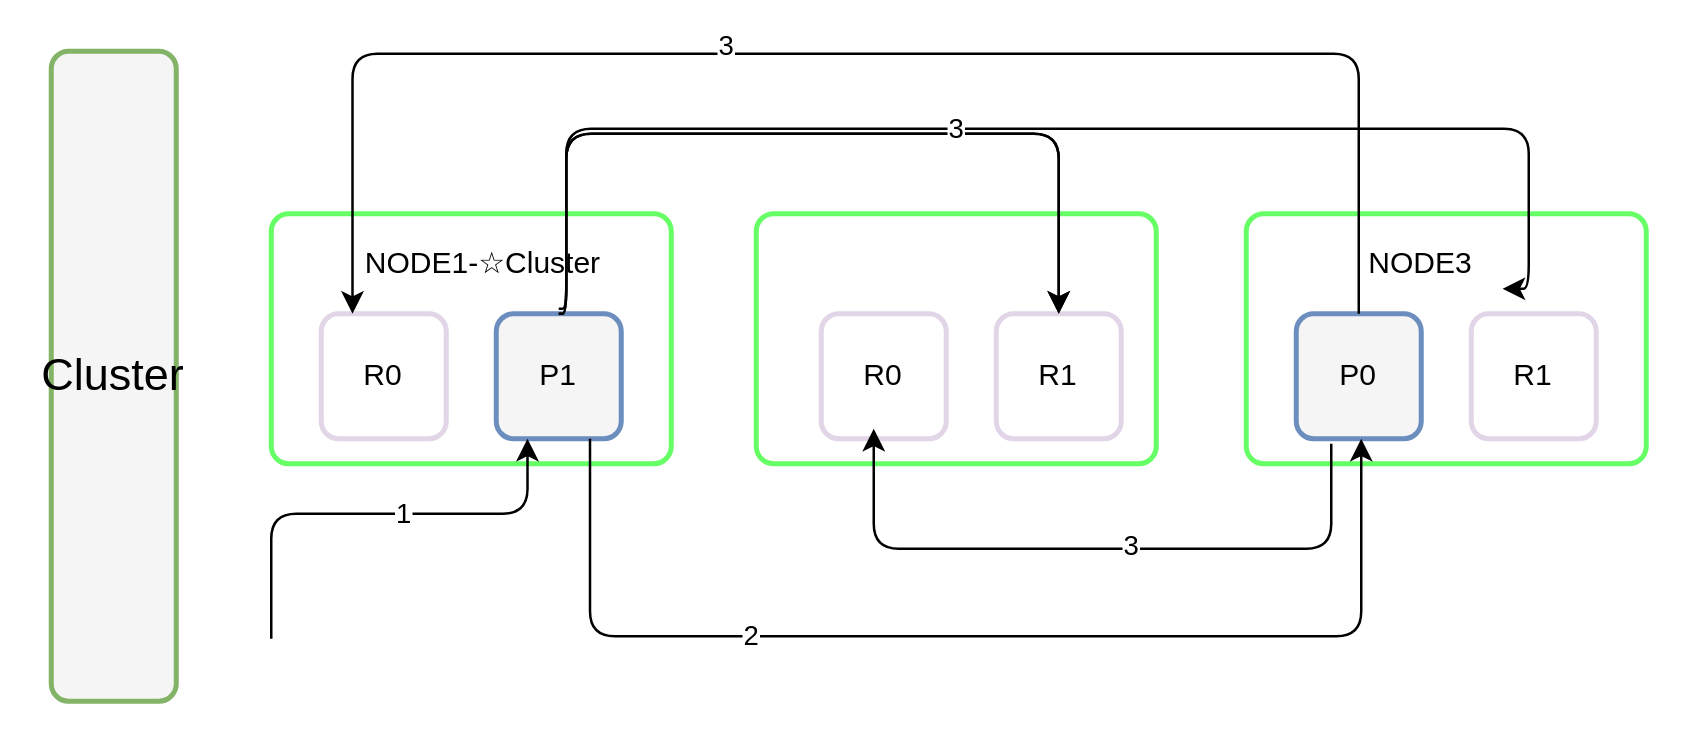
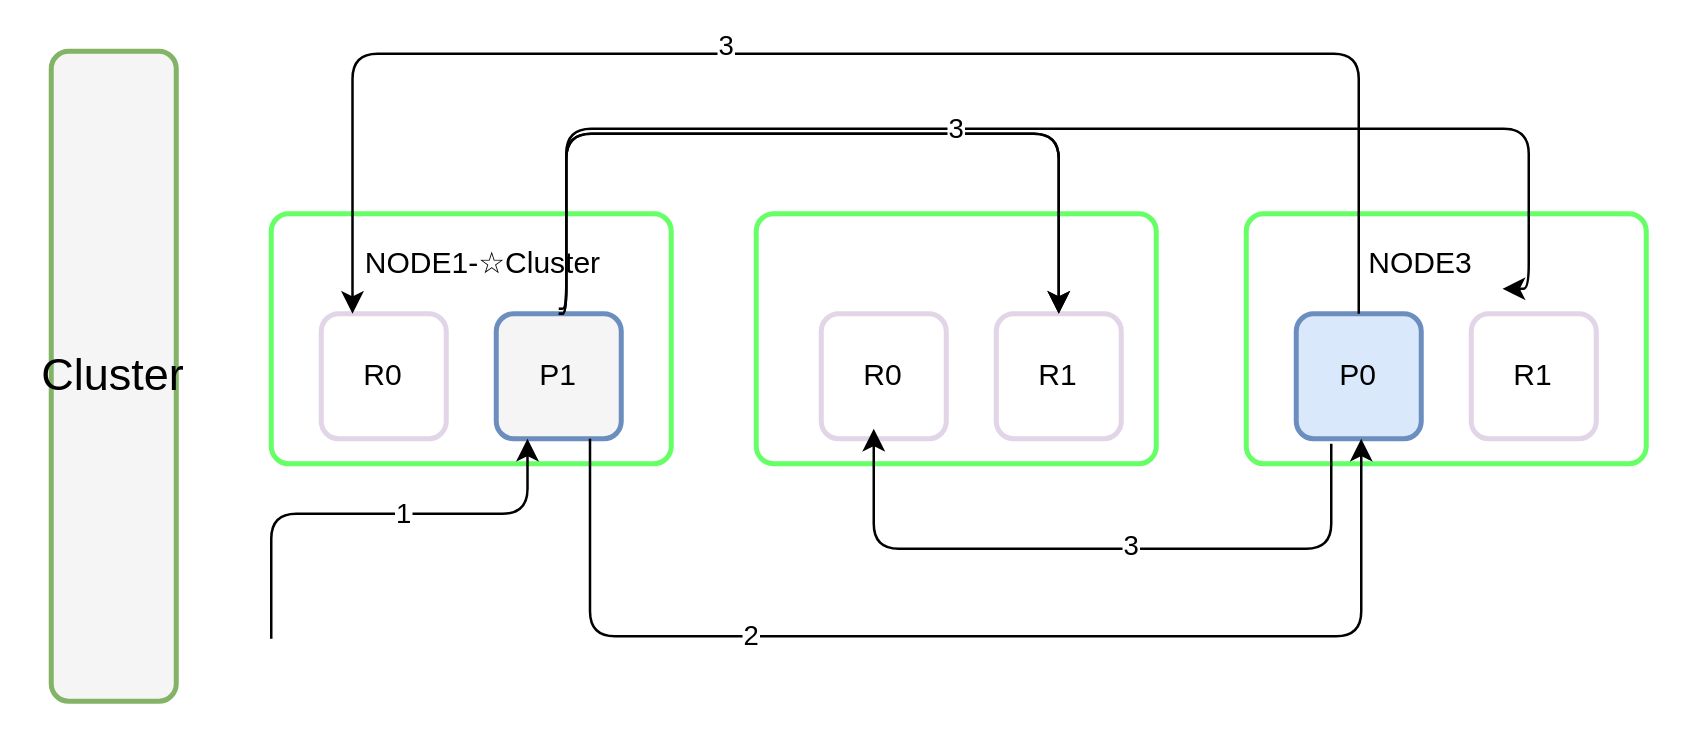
node "P0": fillcolor #f5f5f5 -> #dae8fc
